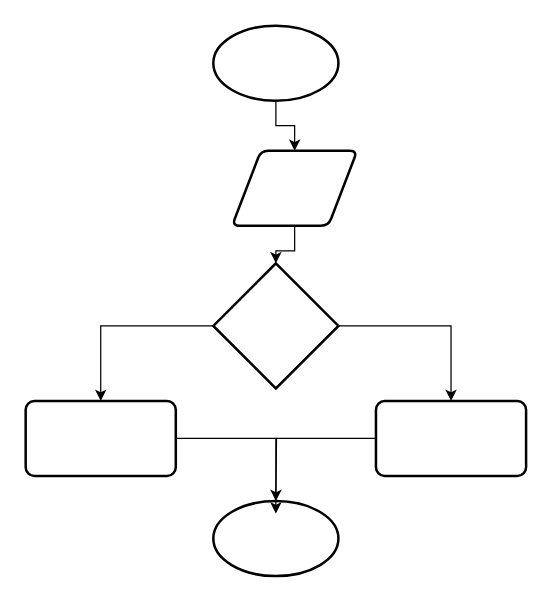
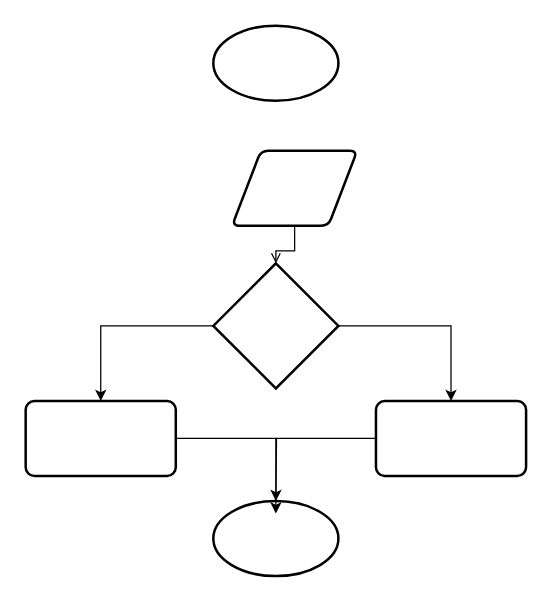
edge "Start" -> "Nhập số a,b": removed
edge "Nhập số a,b" -> "a > b?": arrowhead classic -> open
